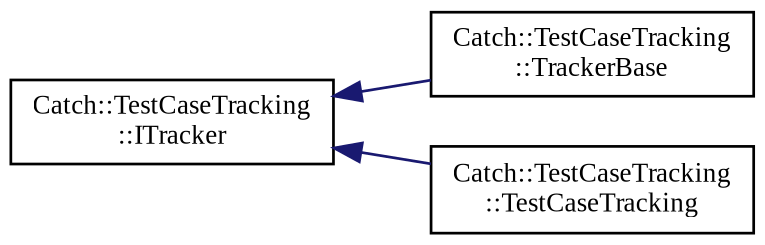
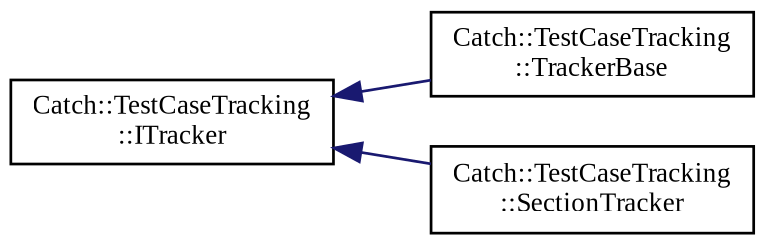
node "Catch::TestCaseTracking ::TestCaseTracking": label "Catch::TestCaseTracking ::TestCaseTracking" -> "Catch::TestCaseTracking ::SectionTracker"
